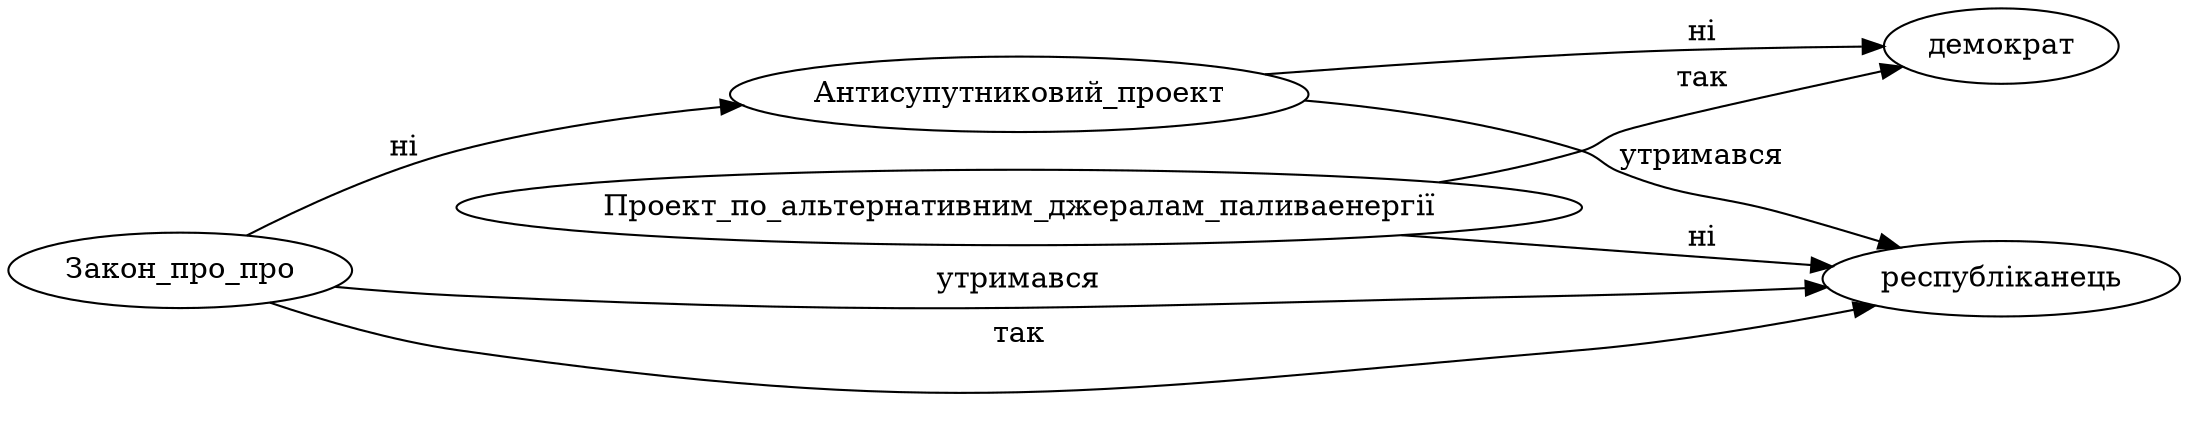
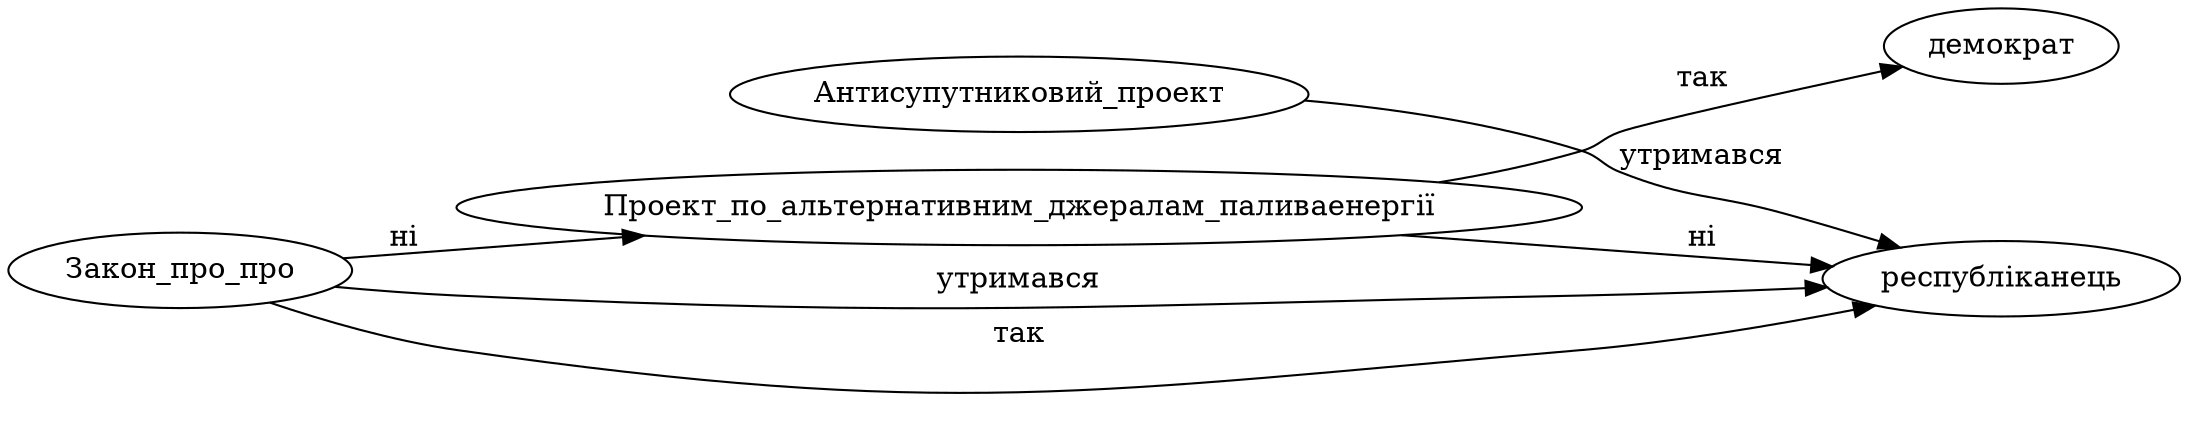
edge "Антисупутниковий_проект" -> "демократ": removed, label "ні"
edge "Закон_про_про" -> "Антисупутниковий_проект": now "Закон_про_про" -> "Проект_по_альтернативним_джералам_паливаенергії"
